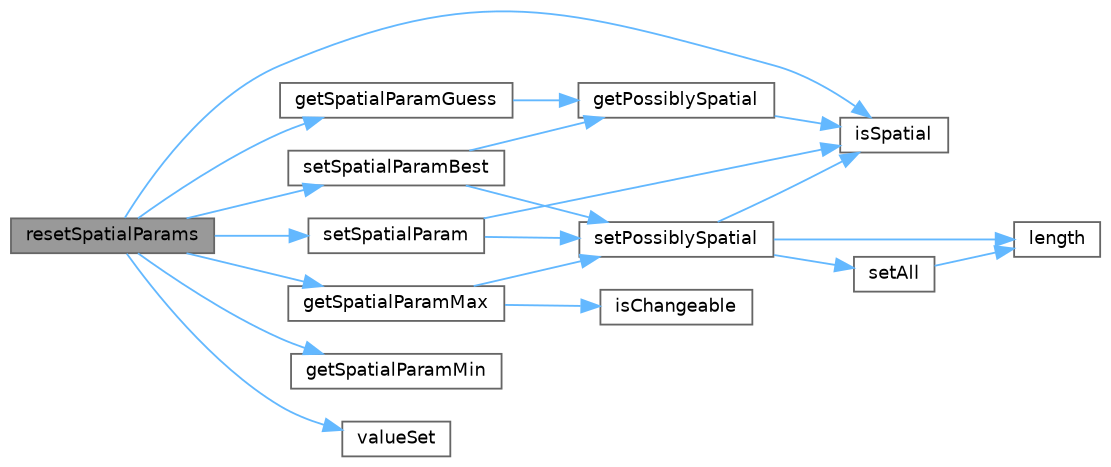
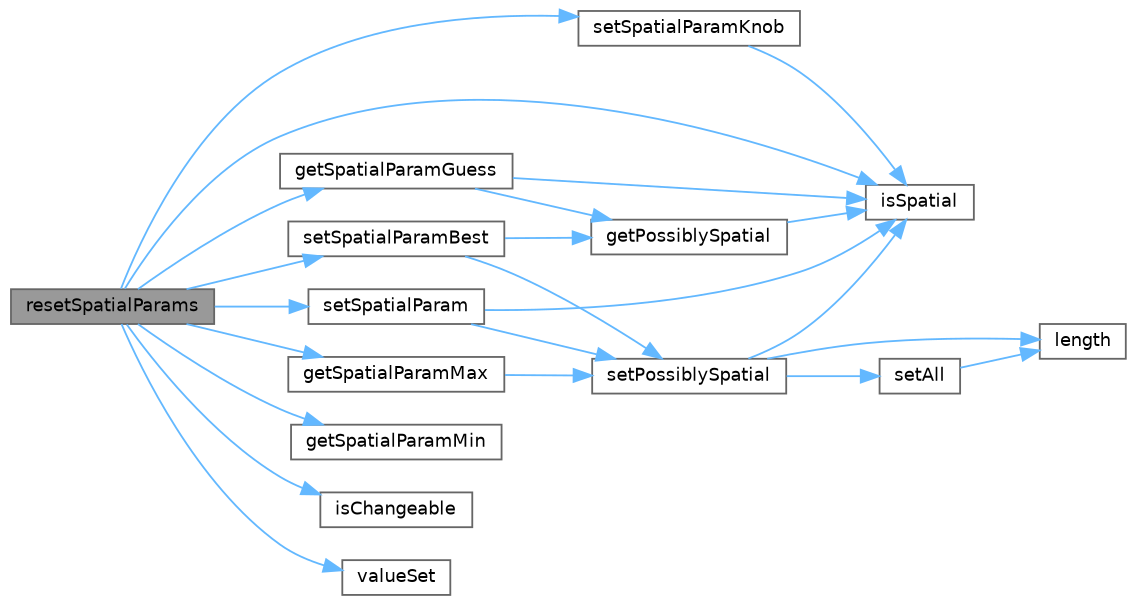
node "setSpatialParamKnob": added
edge "getSpatialParamGuess" -> "isSpatial": added
edge "getSpatialParamMax" -> "isChangeable": now "resetSpatialParams" -> "isChangeable"
